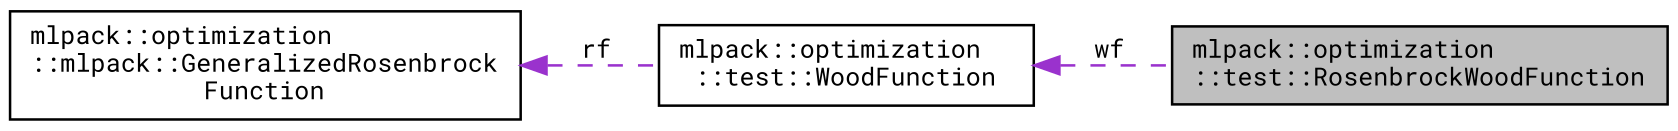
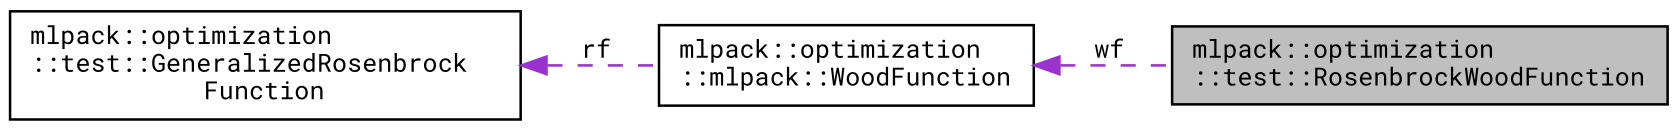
node "mlpack::optimization ::mlpack::GeneralizedRosenbrock Function": label "mlpack::optimization ::mlpack::GeneralizedRosenbrock Function" -> "mlpack::optimization ::test::GeneralizedRosenbrock Function"
node "mlpack::optimization ::test::WoodFunction": label "mlpack::optimization ::test::WoodFunction" -> "mlpack::optimization ::mlpack::WoodFunction"
